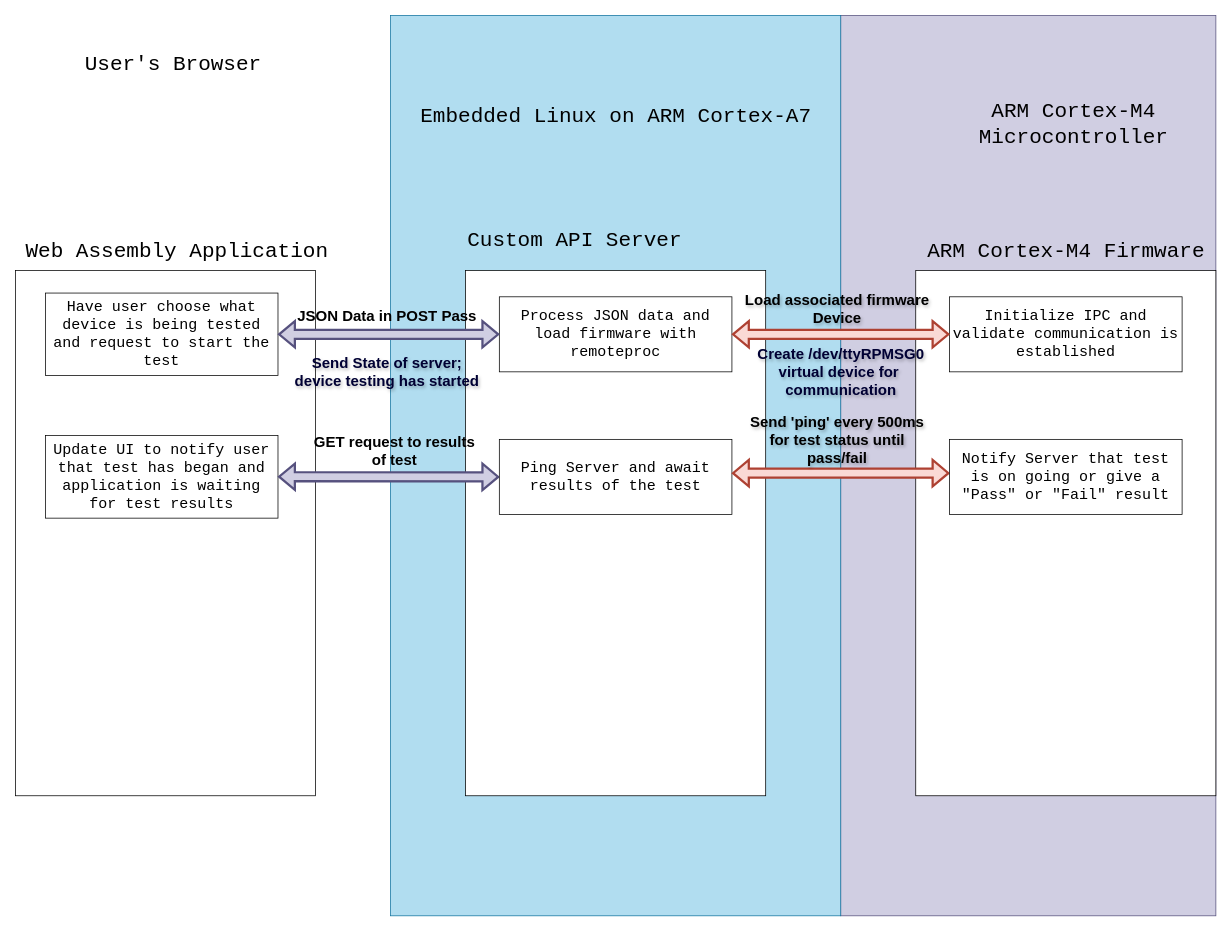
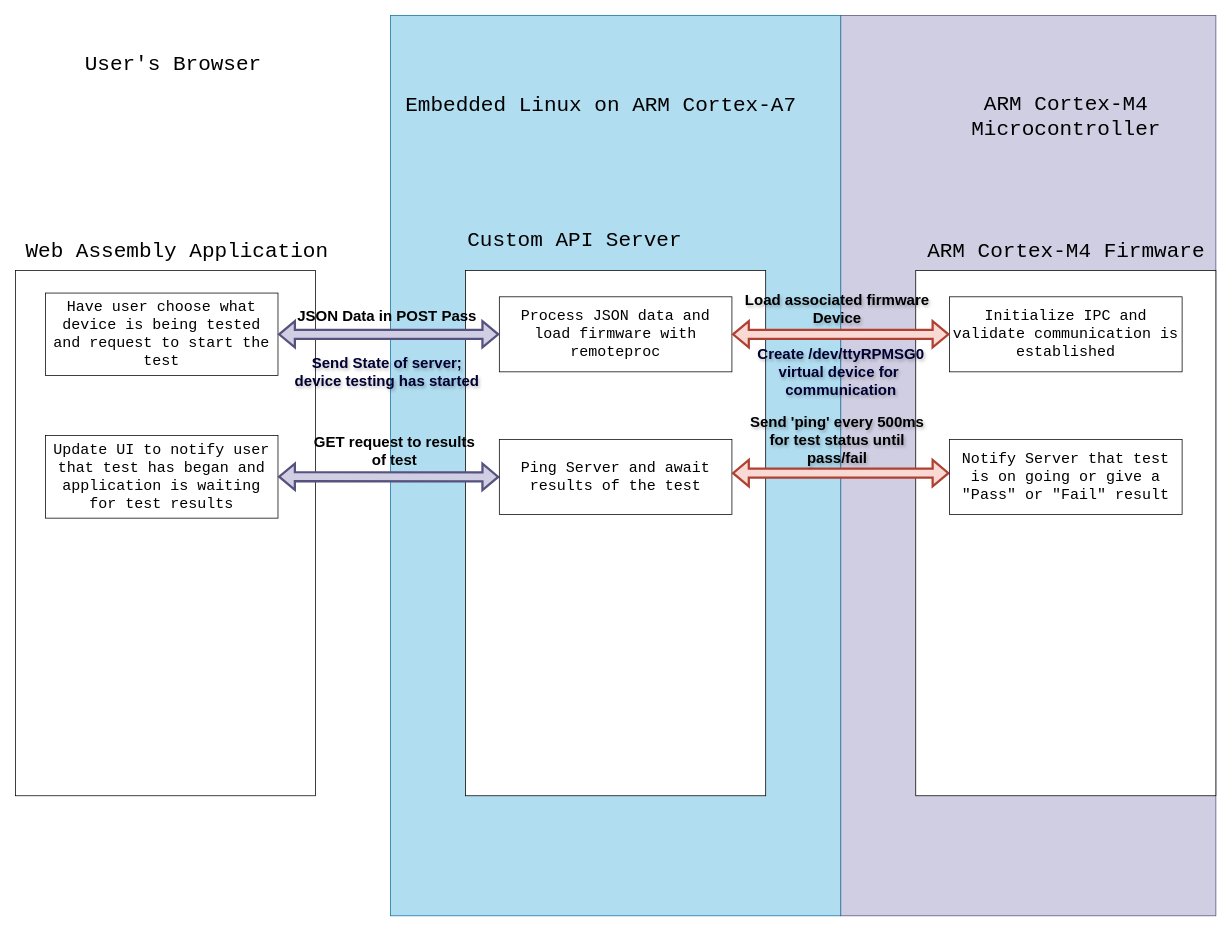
node "Embedded Linux on ARM Cortex-A7": moved (615, 117) -> (600, 105)
node "ARM Cortex-M4 Microcontroller": moved (1073, 124) -> (1065, 117)
